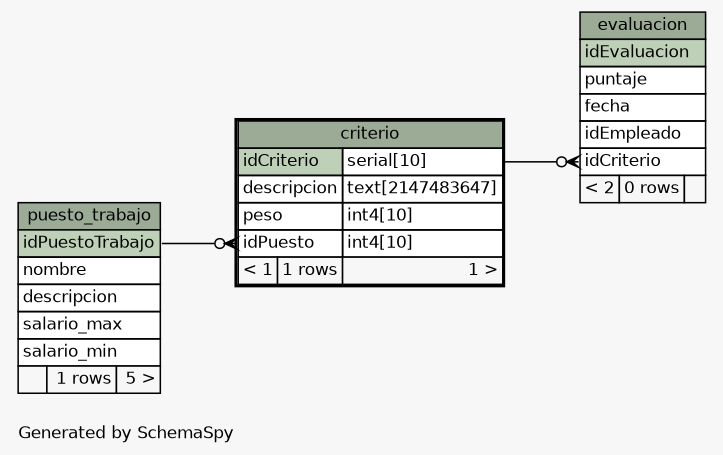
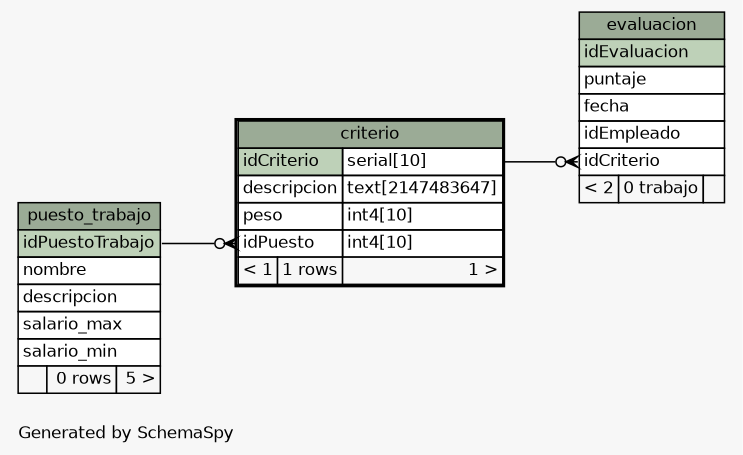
node "evaluacion": text "0 rows" -> "0 trabajo"
node "puesto_trabajo": text "1 rows" -> "0 rows"
